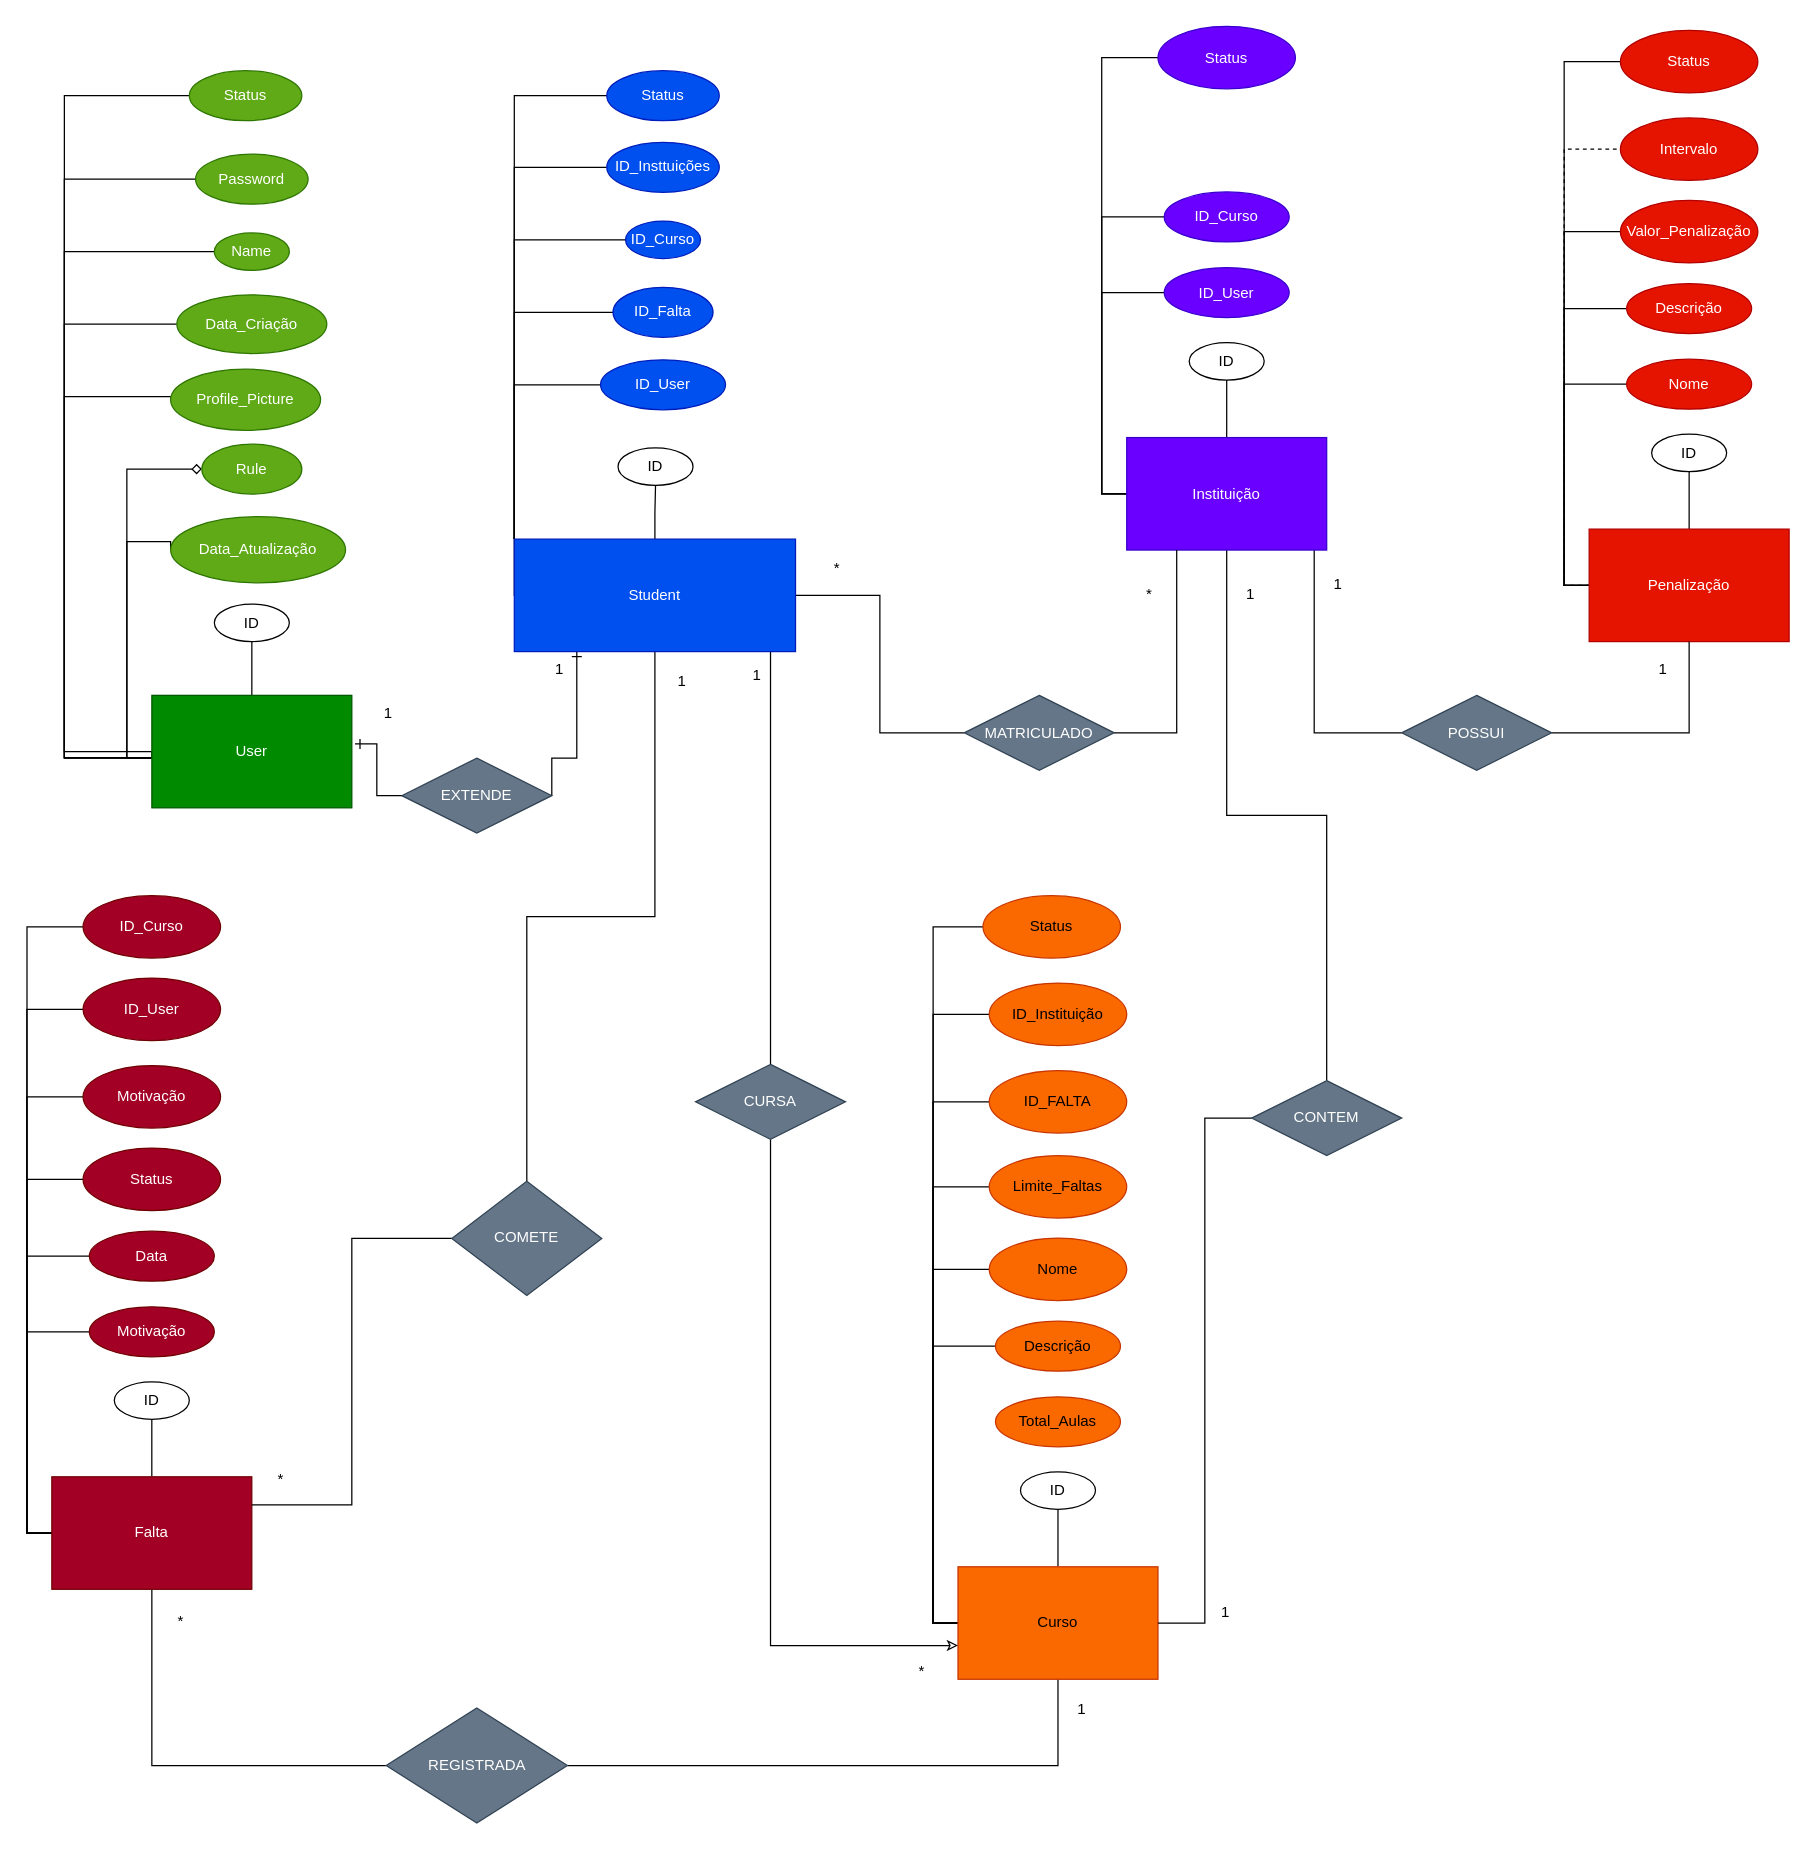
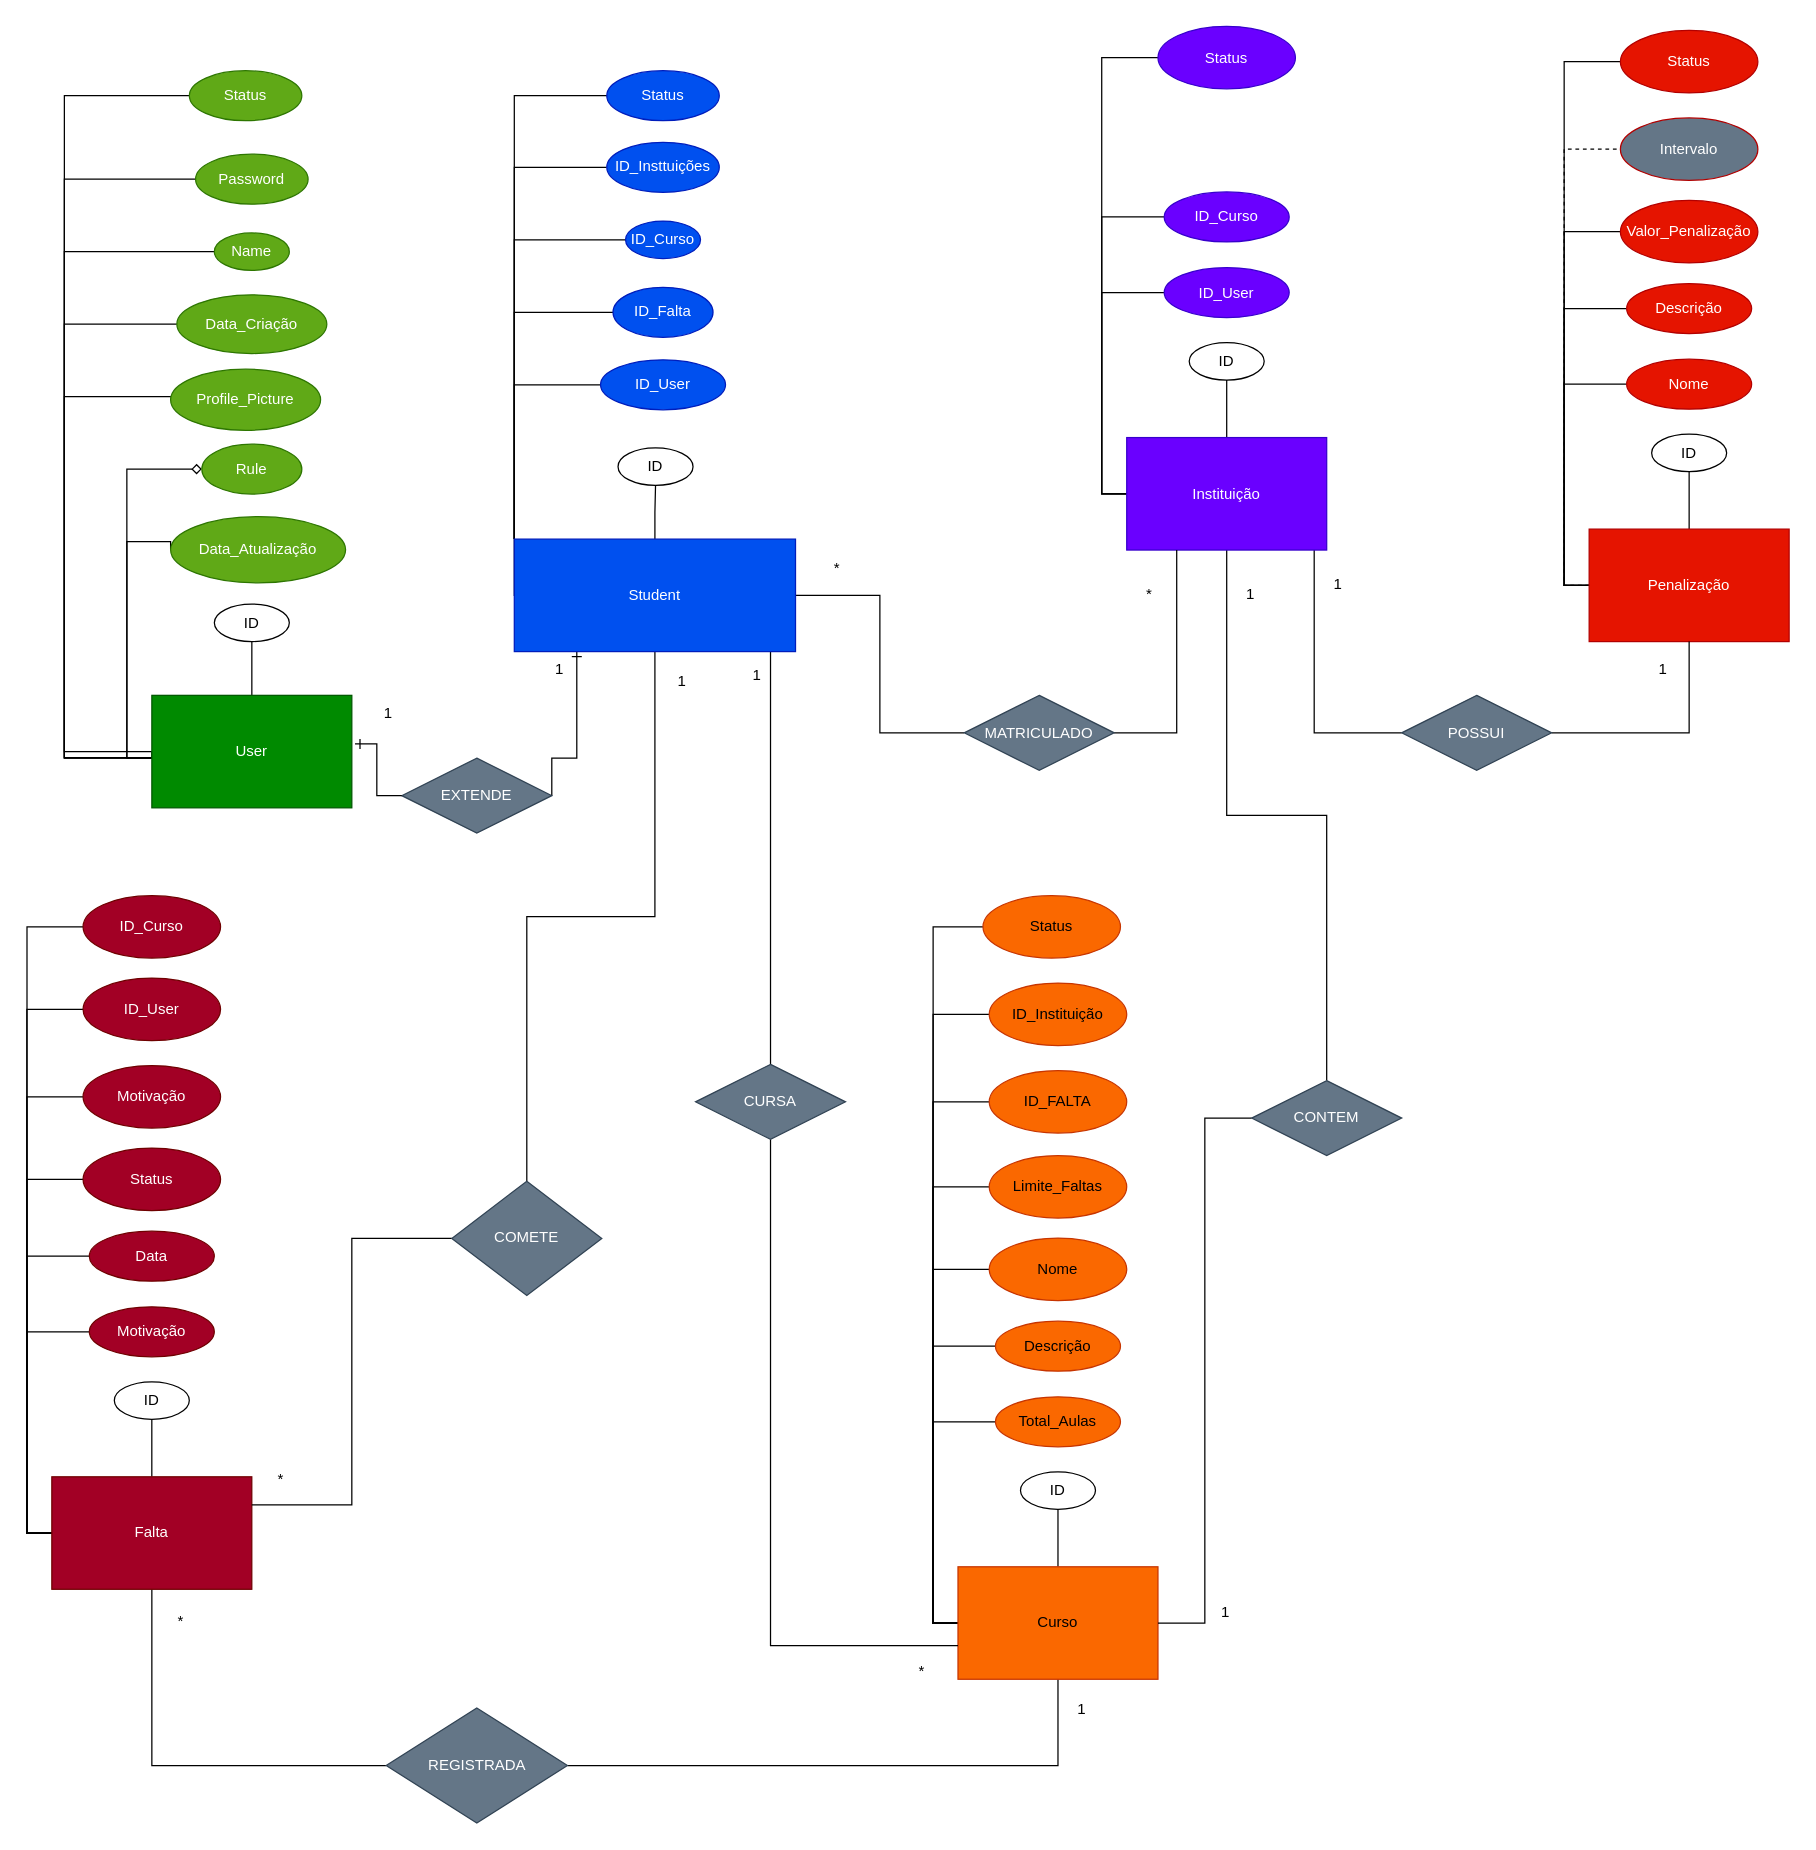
node "Intervalo": fillcolor #e51400 -> #647687
edge "Total_Aulas" -- "Curso": added
edge "CURSA" -> "Curso": arrowhead classic -> none
